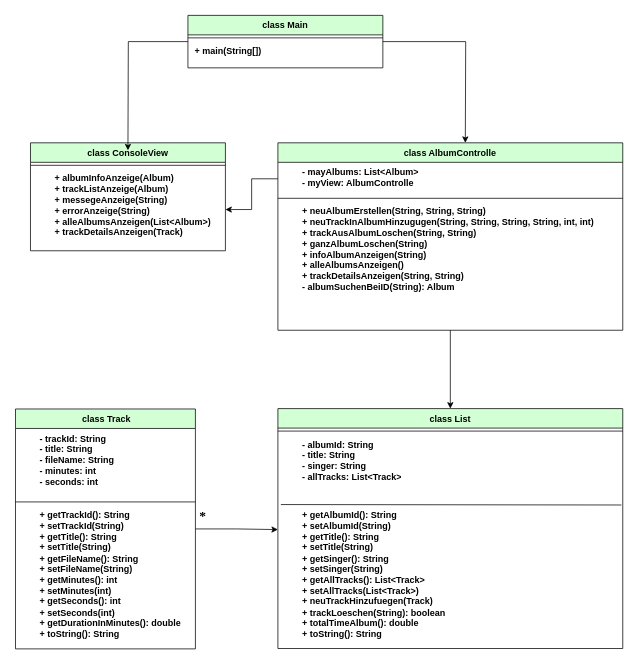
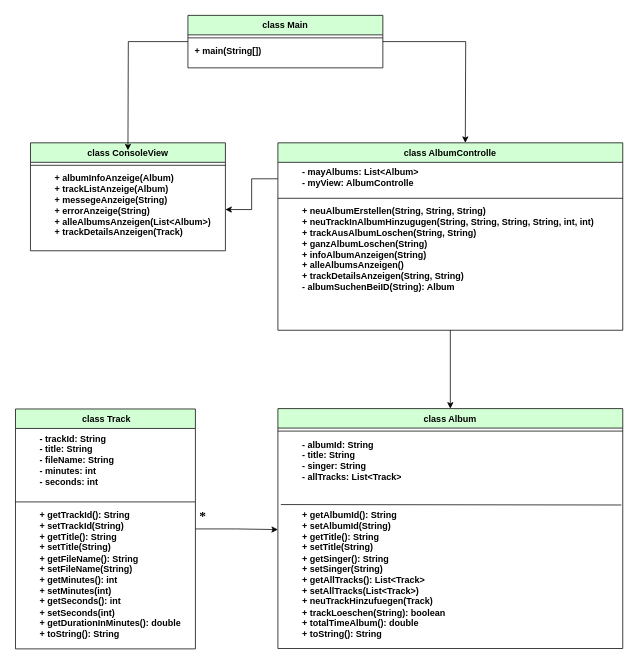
node "class List": label "class List" -> "class Album"
